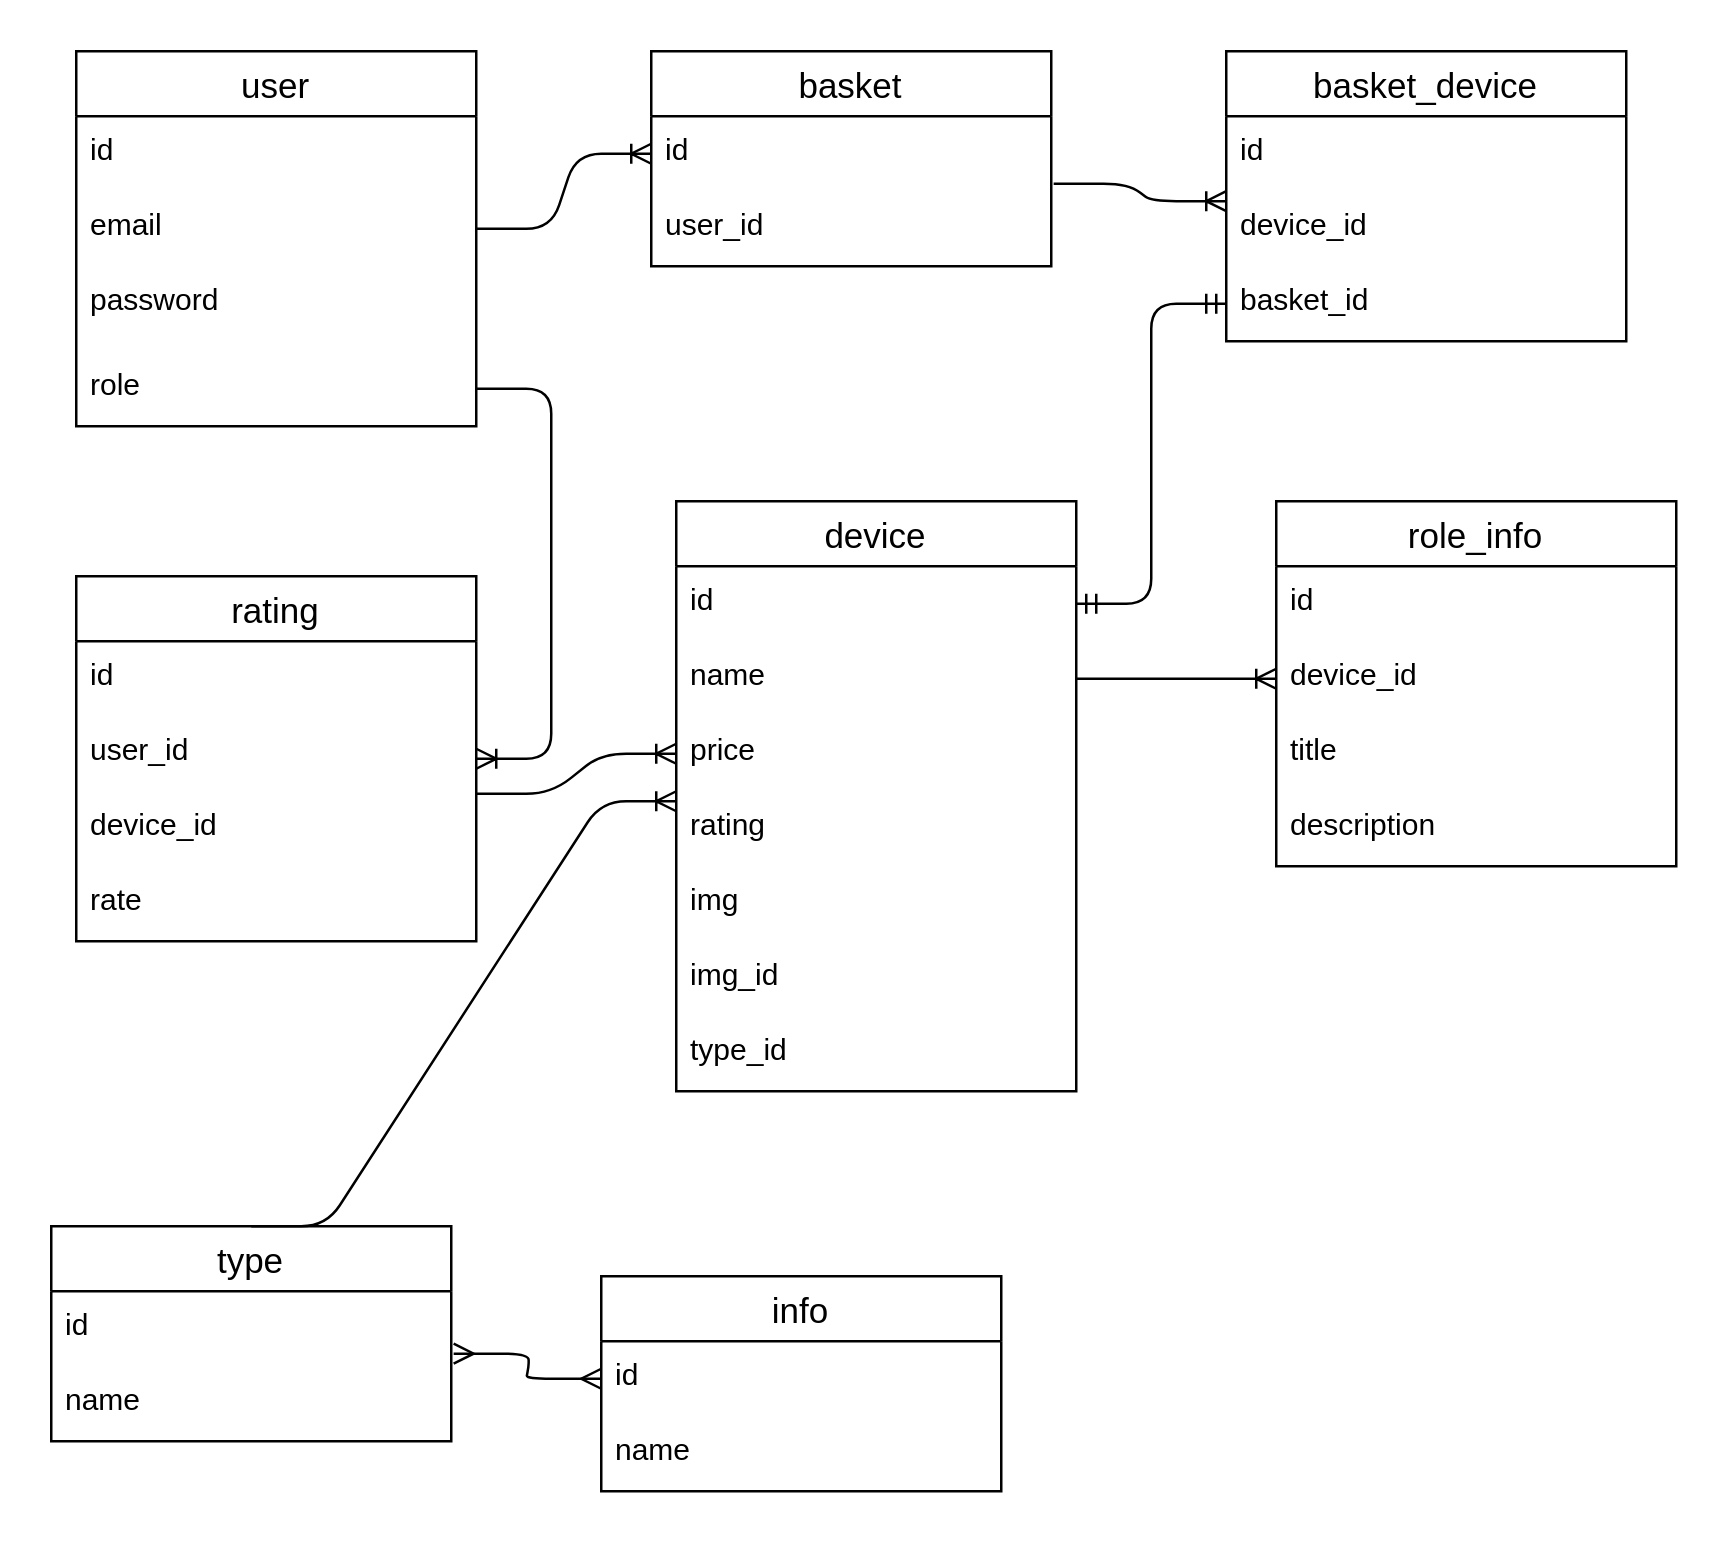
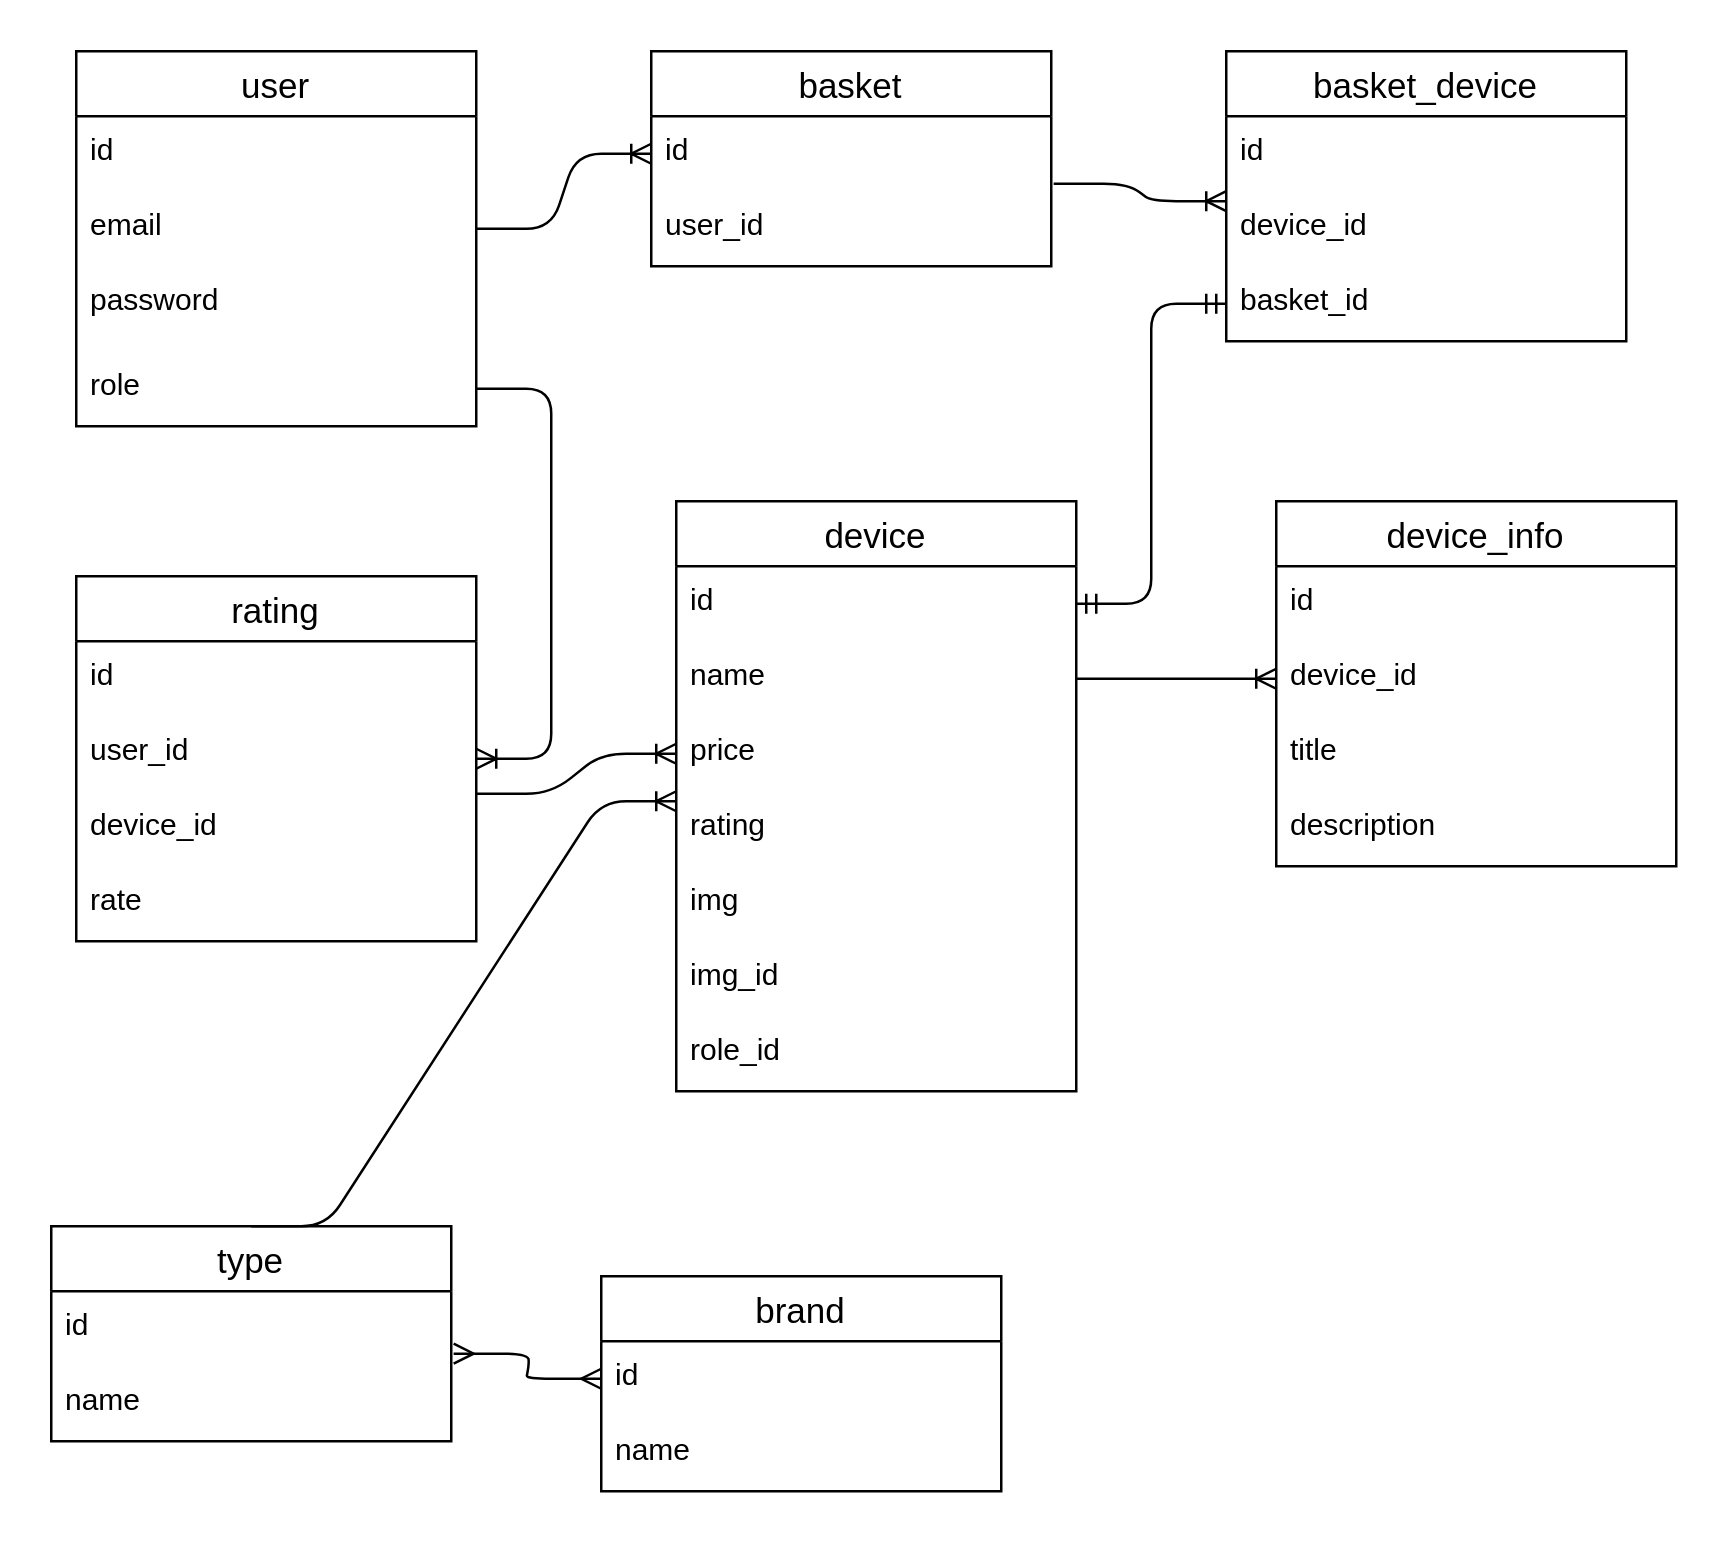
node "role_info": label "role_info" -> "device_info"
node "type_id": label "type_id" -> "role_id"
node "info": label "info" -> "brand"
